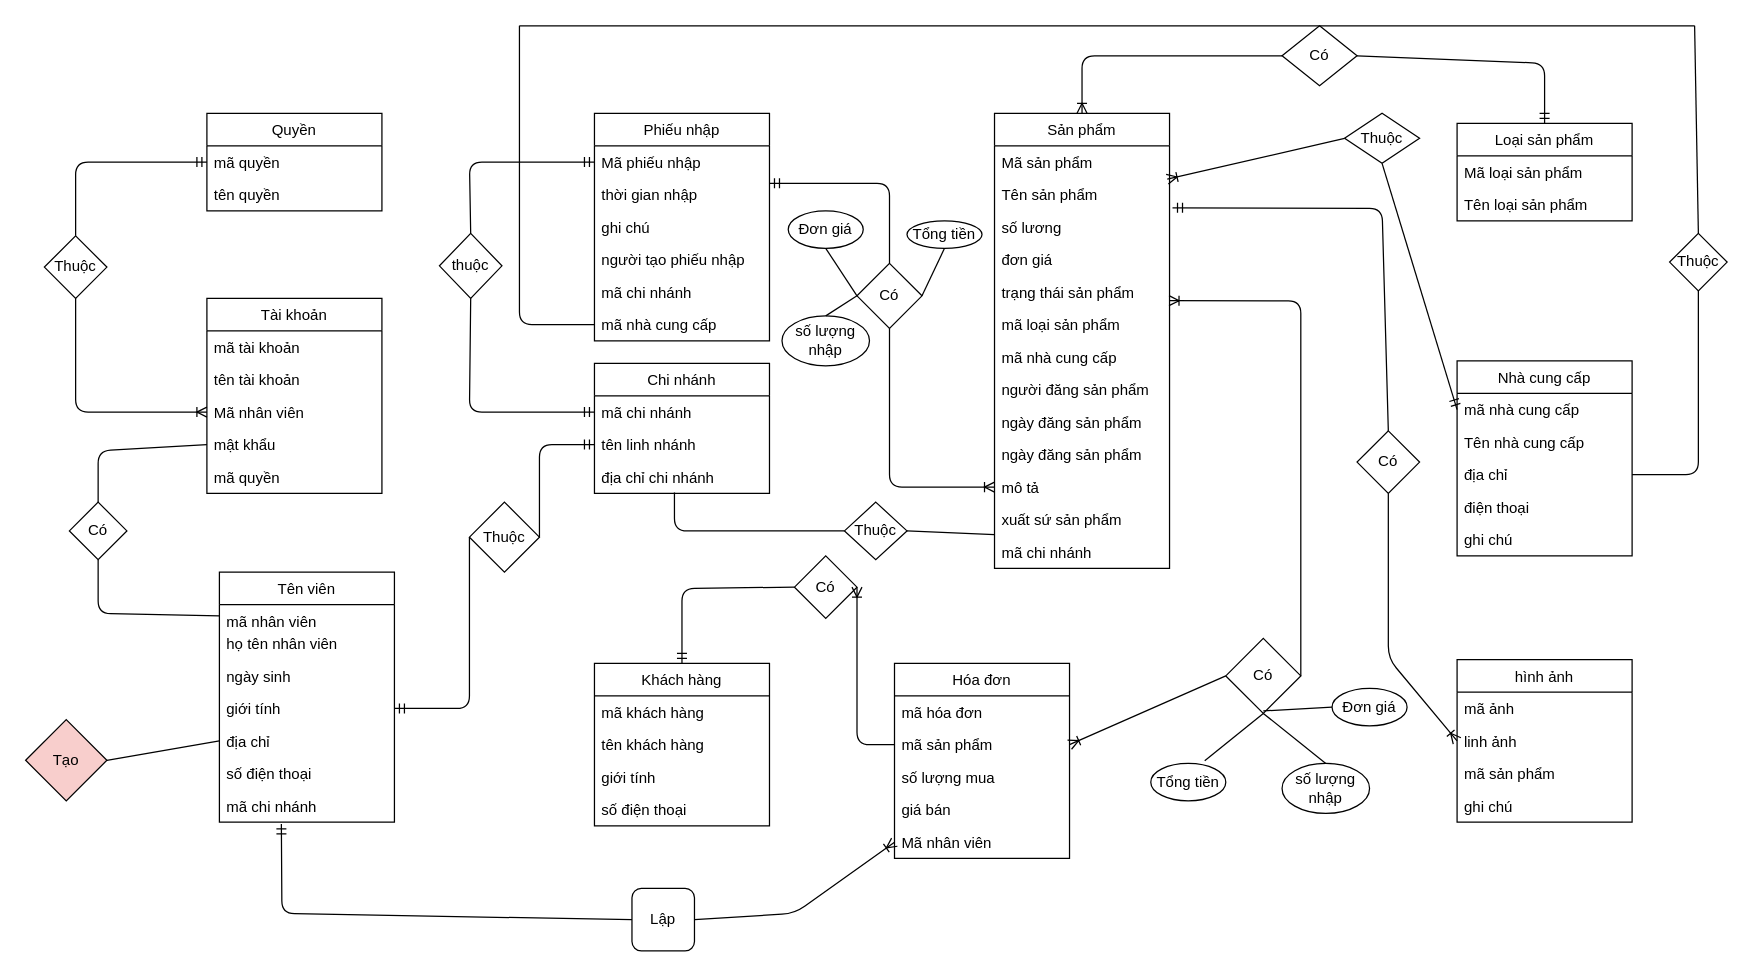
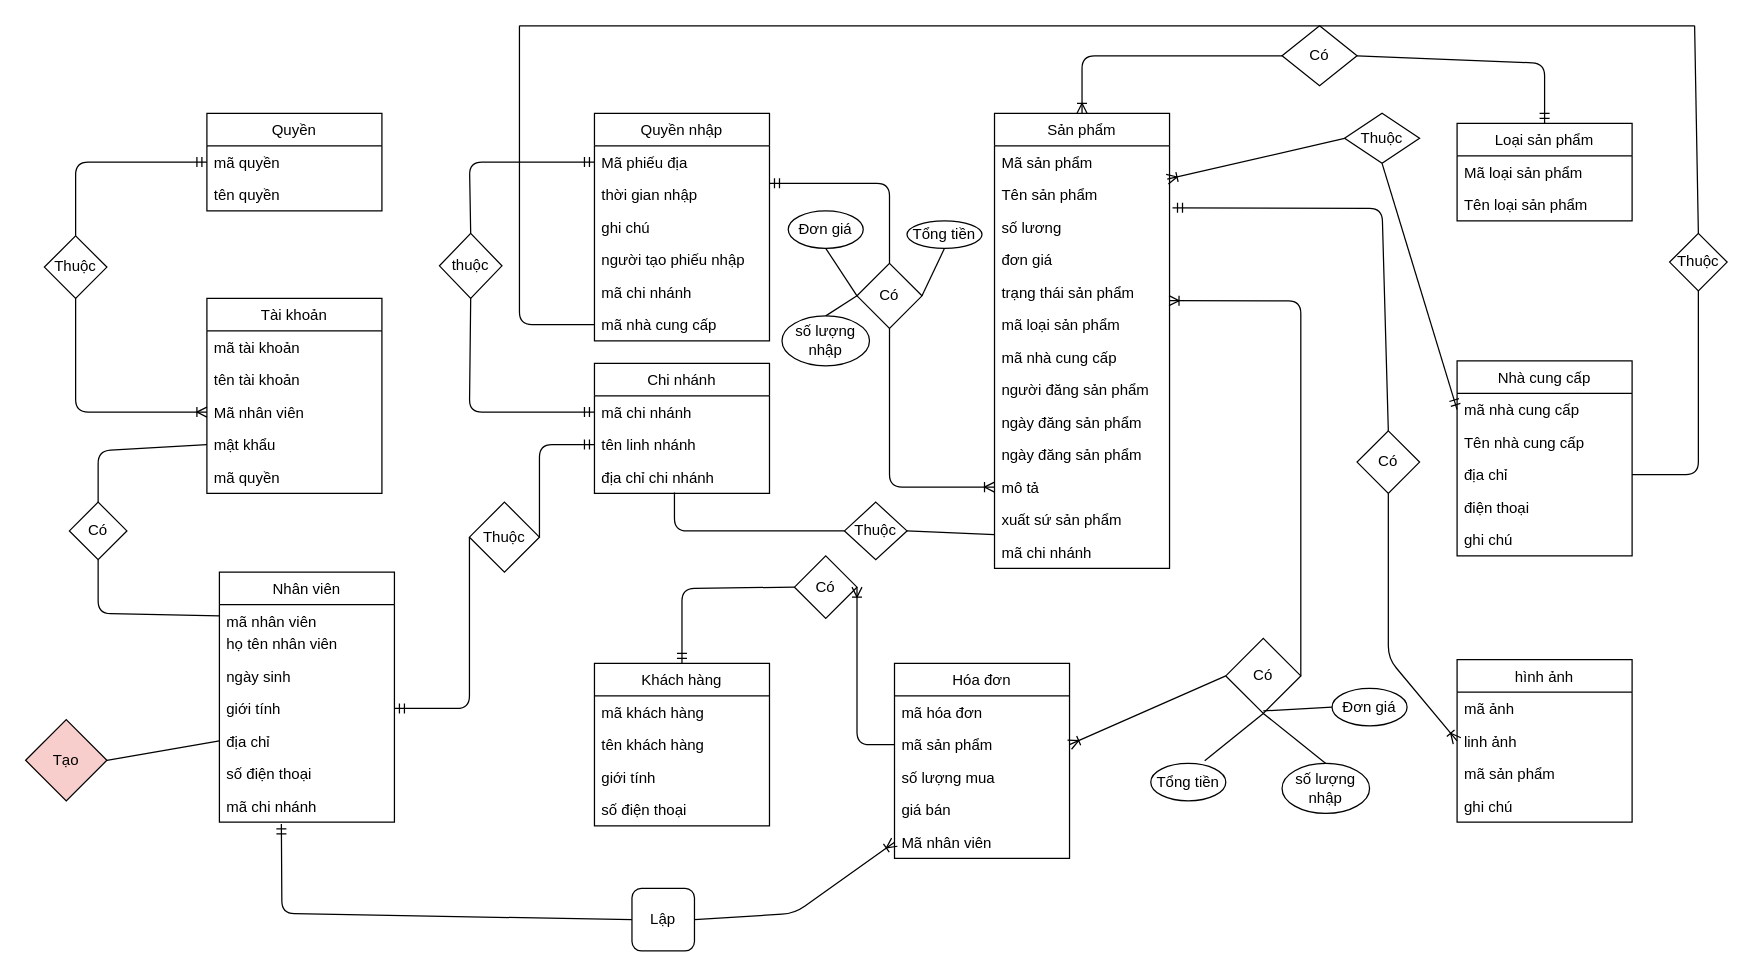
node "Phiếu nhập": label "Phiếu nhập" -> "Quyền nhập"
node "Mã phiếu nhập": label "Mã phiếu nhập" -> "Mã phiếu địa"
node "Tên viên": label "Tên viên" -> "Nhân viên"
